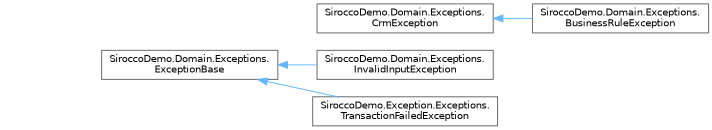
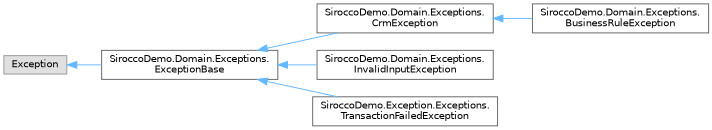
edge "SiroccoDemo.Domain.Exceptions. CrmException" -> "SiroccoDemo.Domain.Exceptions. ExceptionBase": added
node "Exception": added
